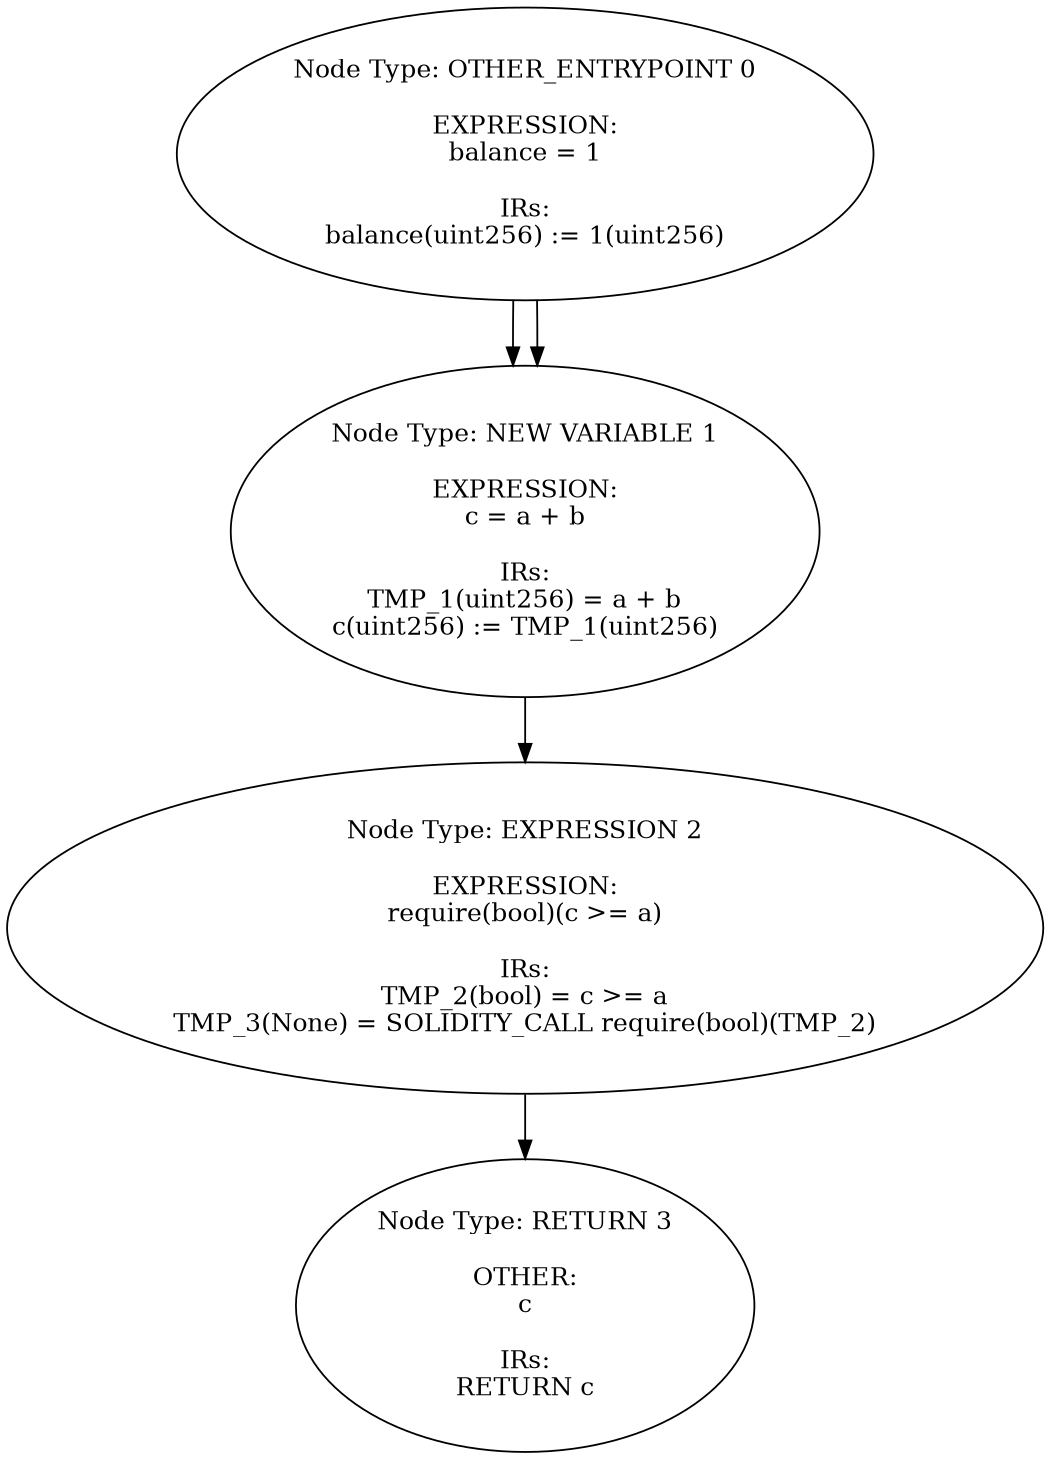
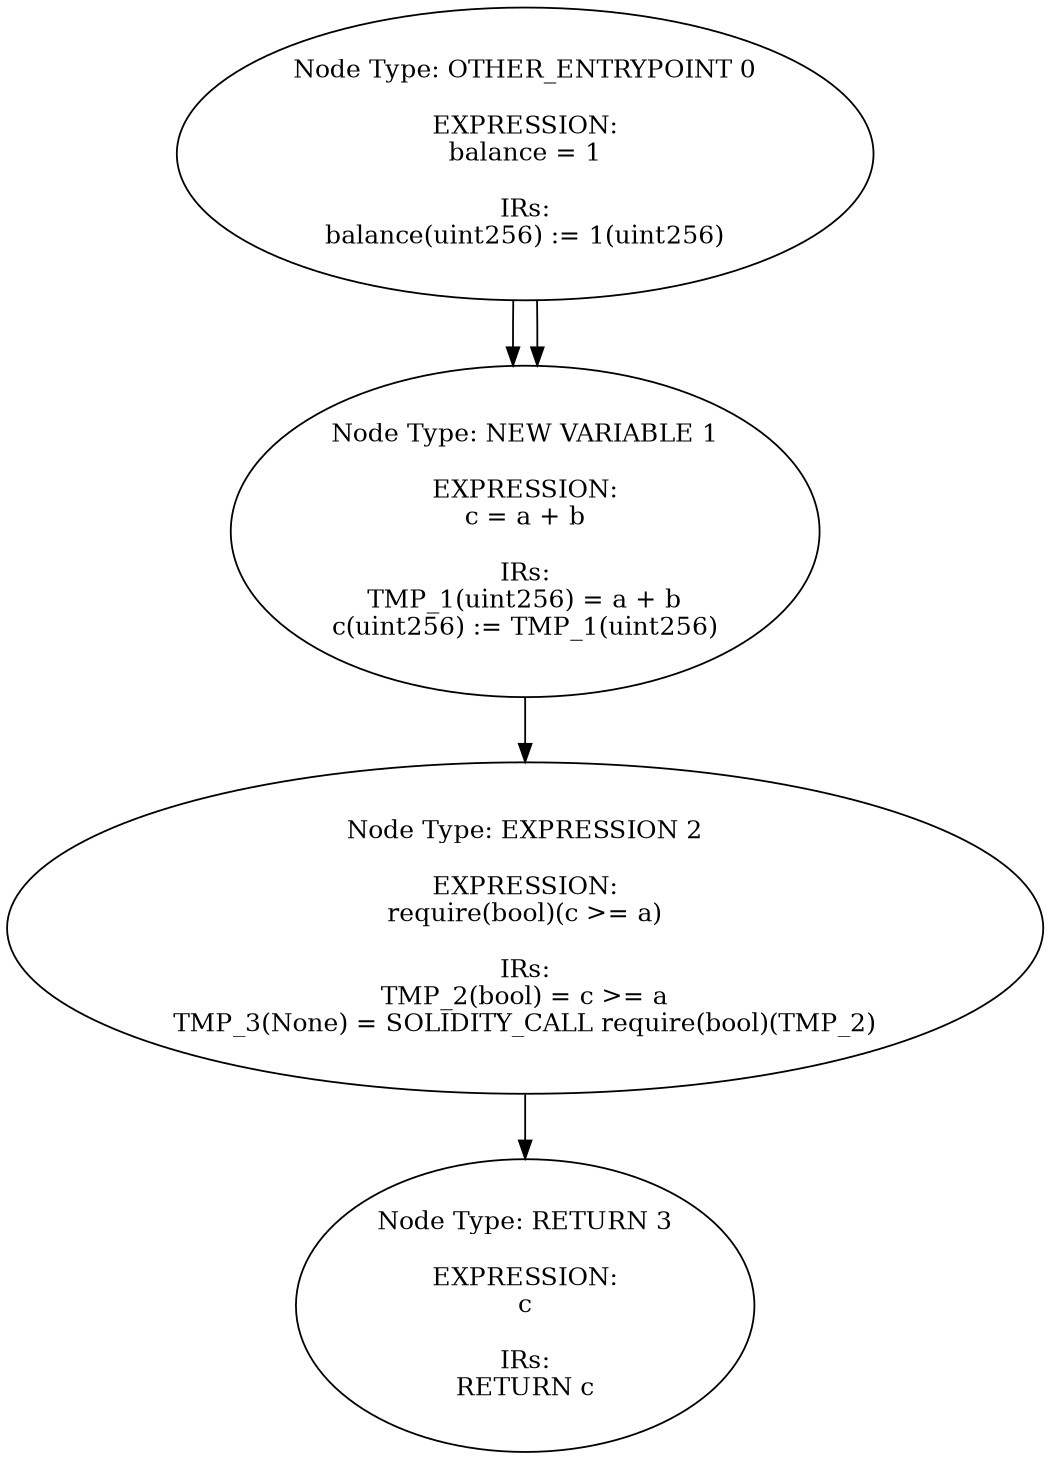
node "Node Type: RETURN 3 OTHER: c IRs: RETURN c": label "Node Type: RETURN 3 OTHER: c IRs: RETURN c" -> "Node Type: RETURN 3 EXPRESSION: c IRs: RETURN c"
